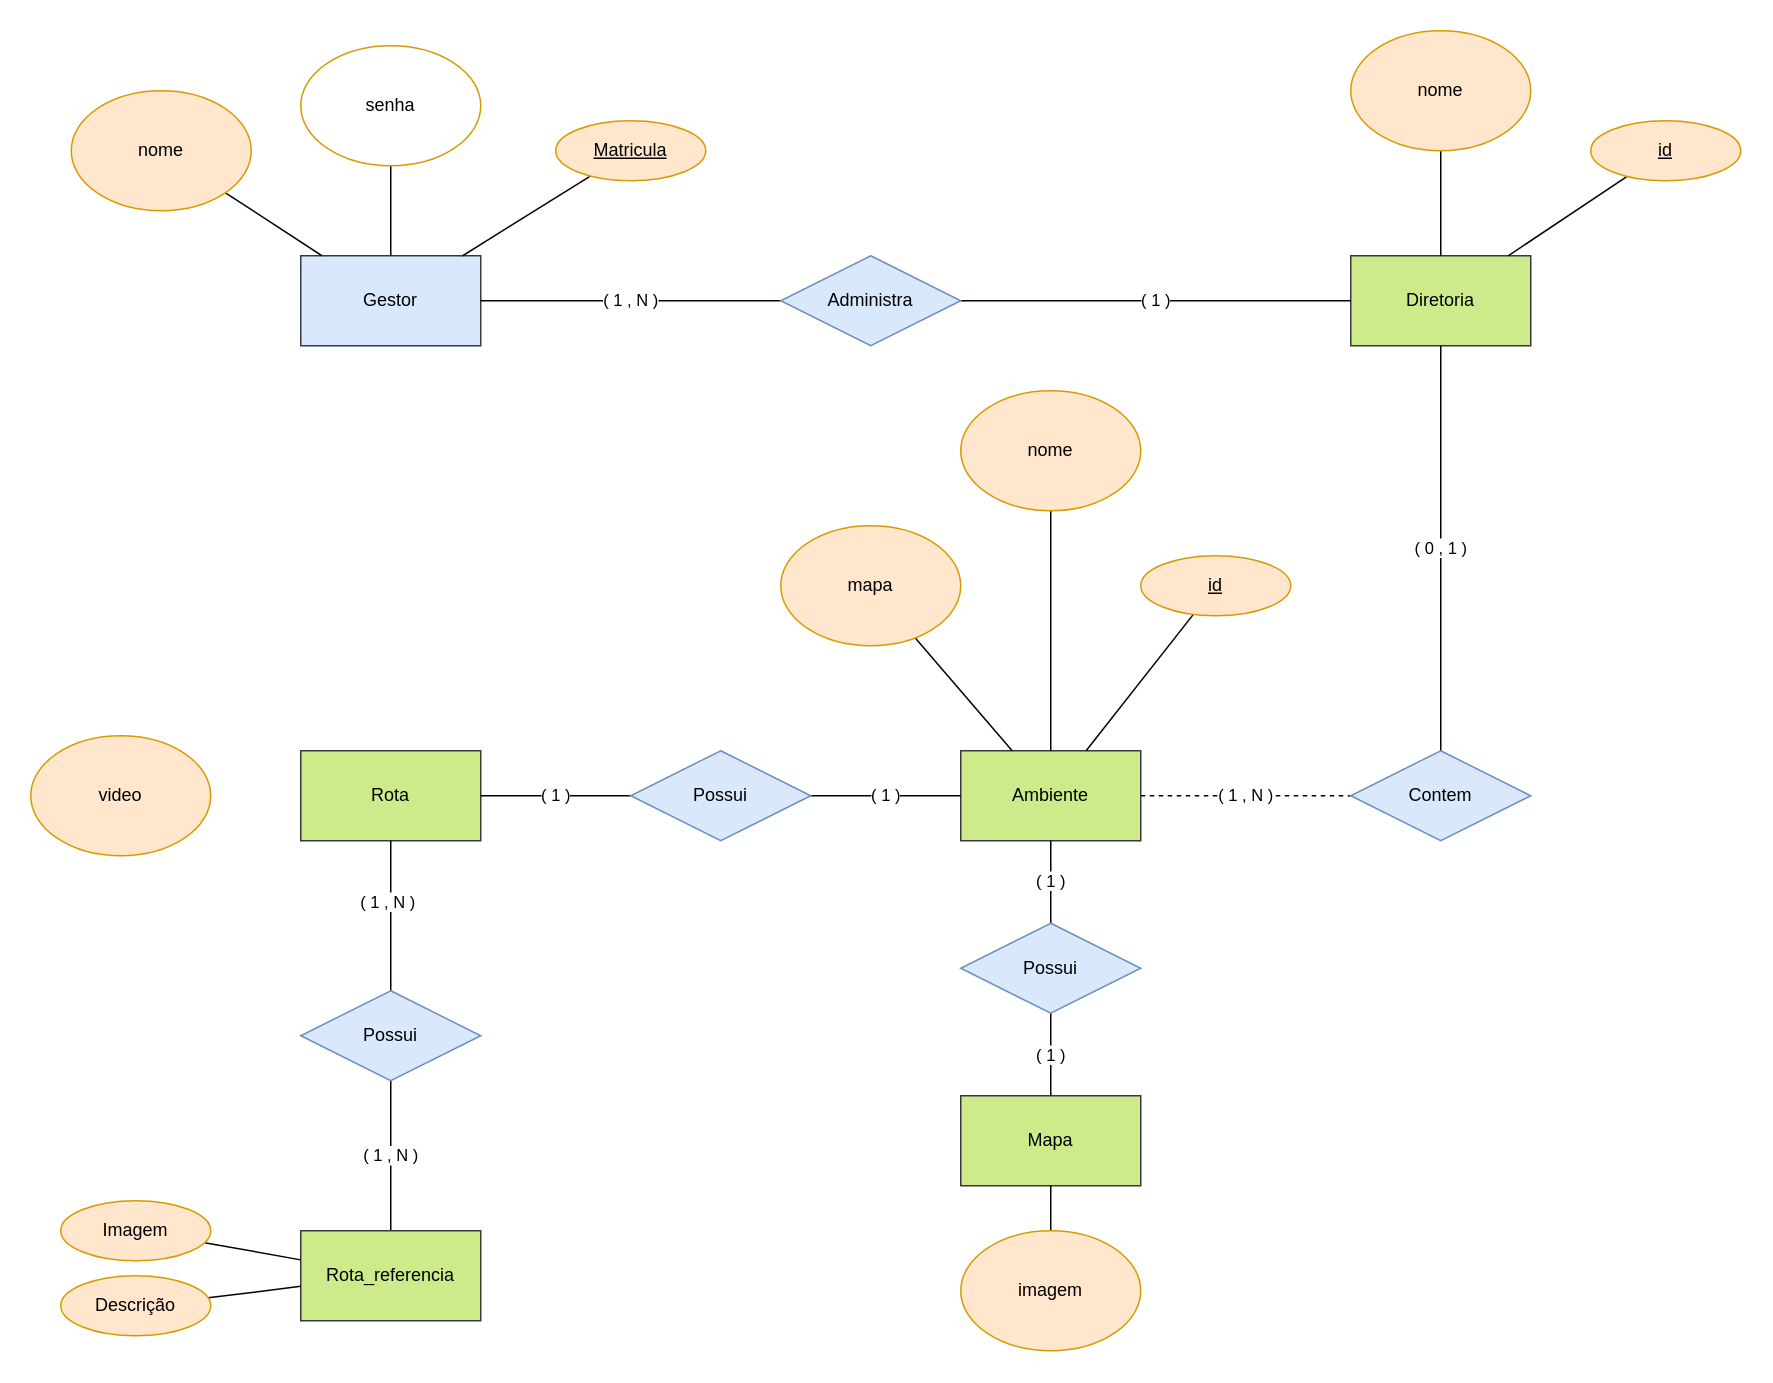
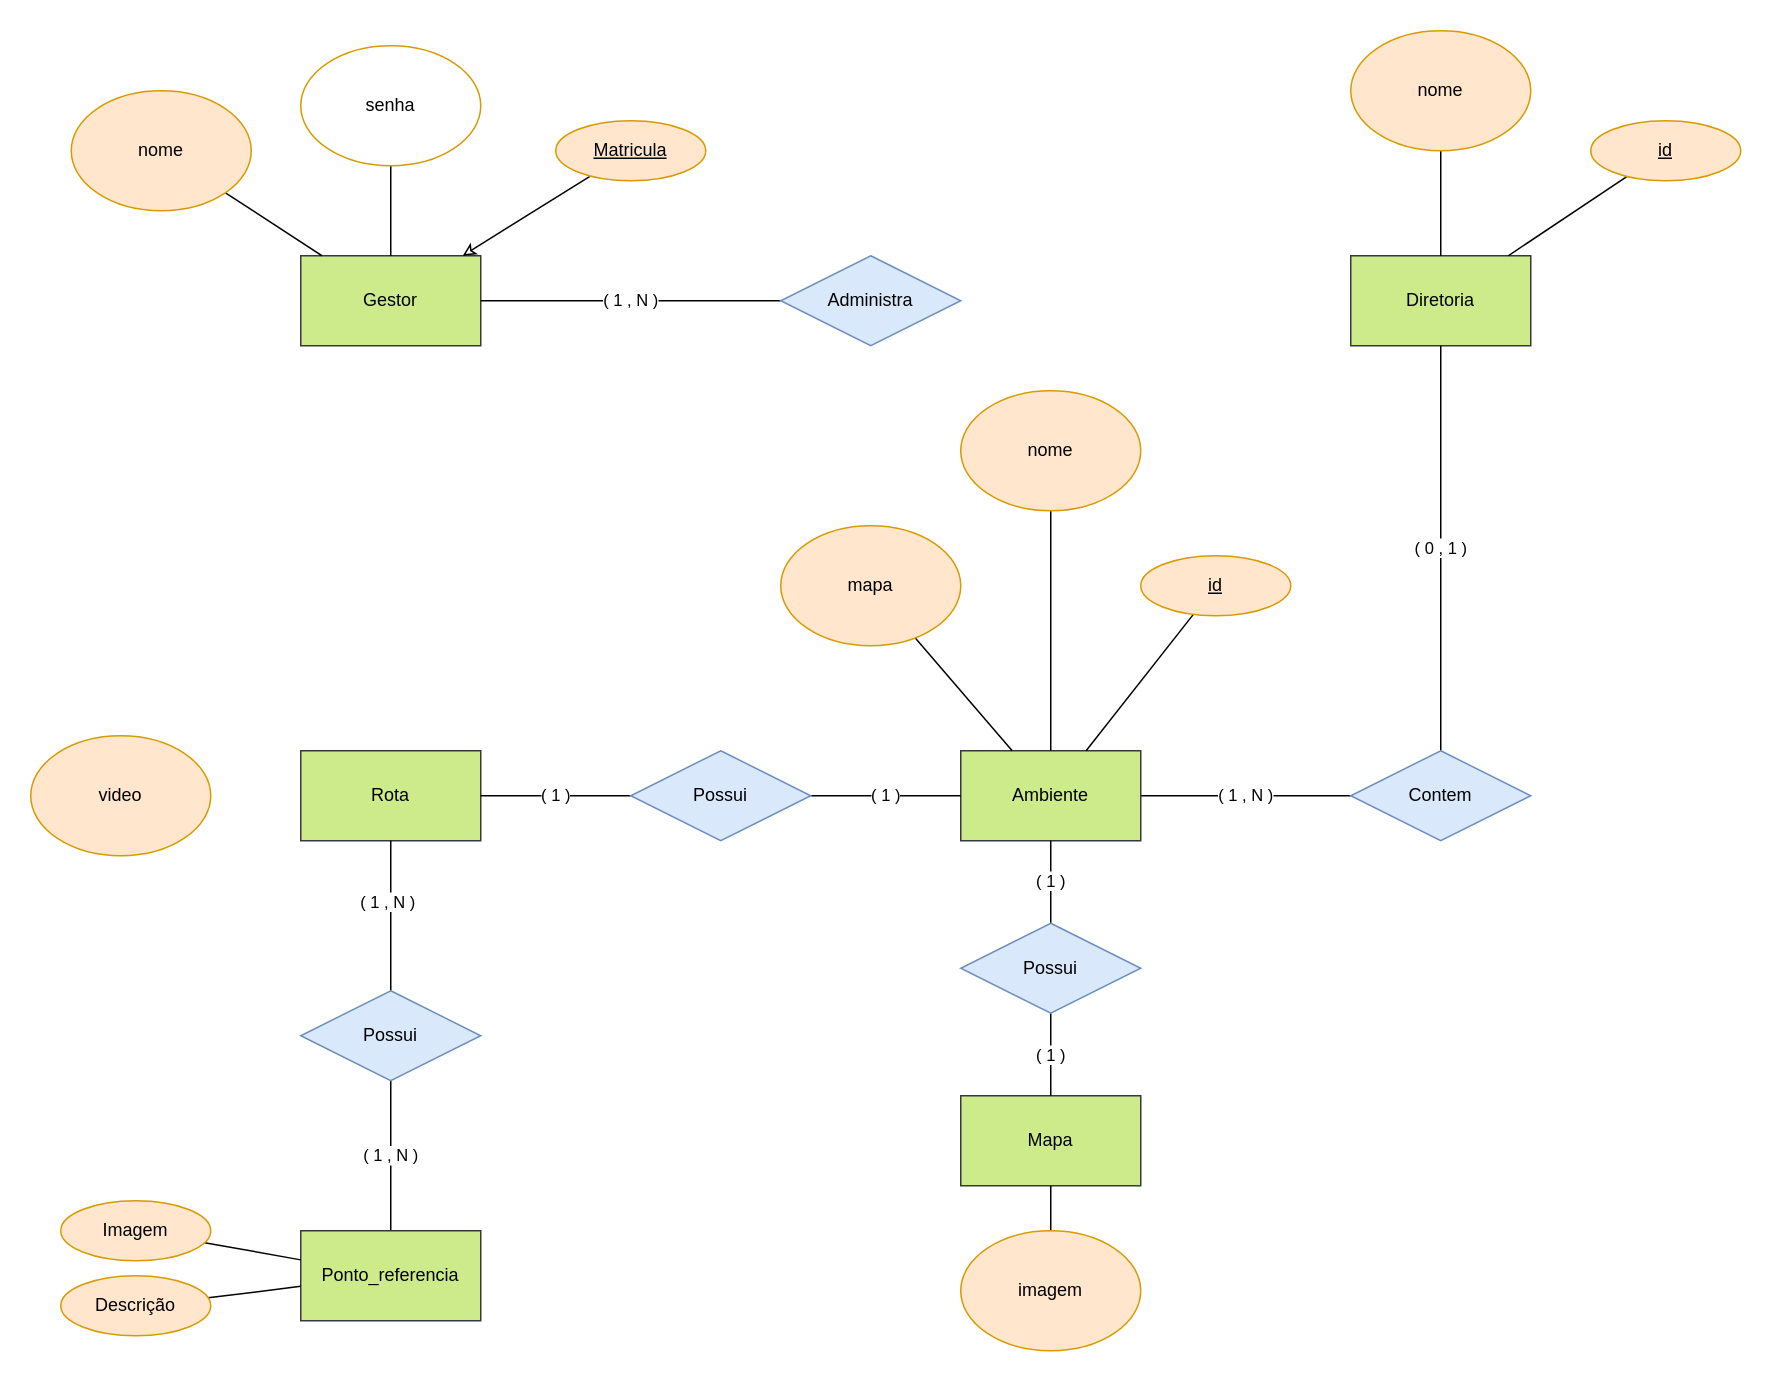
edge "Matricula" -- "Gestor": arrowhead none -> classic
node "Gestor": fillcolor #dae8fc -> #cdeb8b
edge "Administra" -- "Diretoria": removed, label "( 1 )"
edge "Ambiente" -- "Contem": style dashed -> solid
node "Rota_referencia": label "Rota_referencia" -> "Ponto_referencia"
